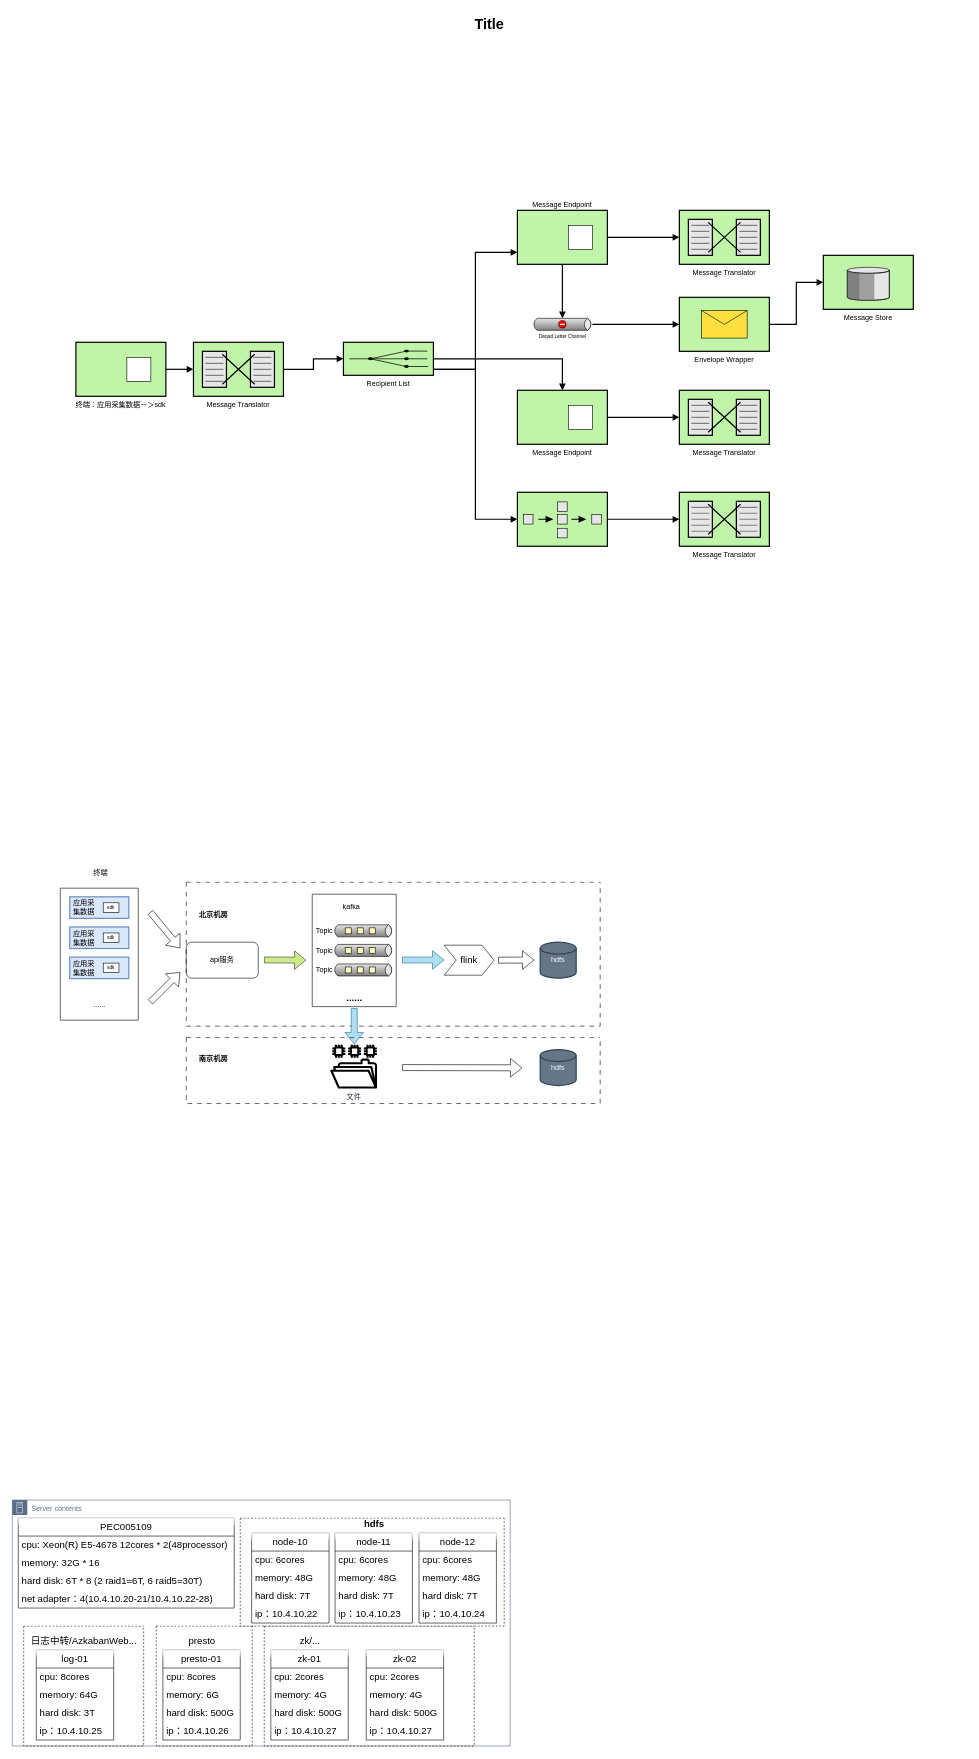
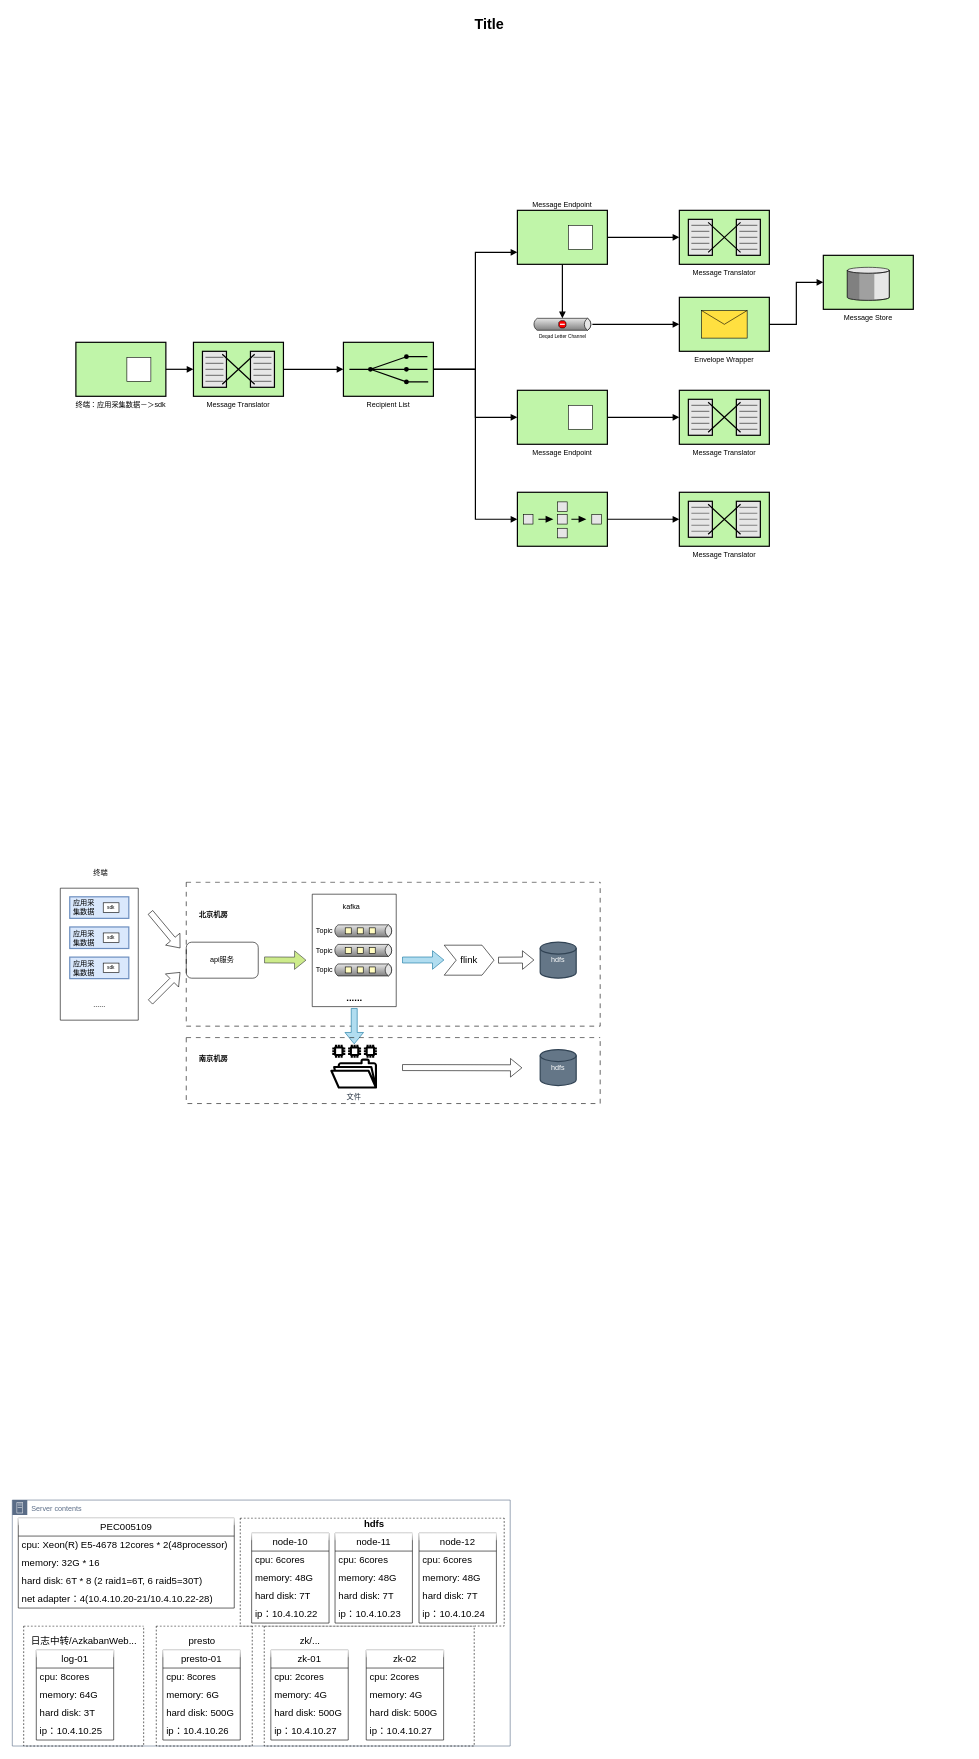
node "Recipient List": size 90x33 -> 90x54
